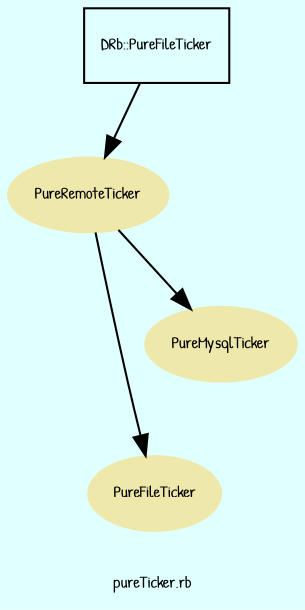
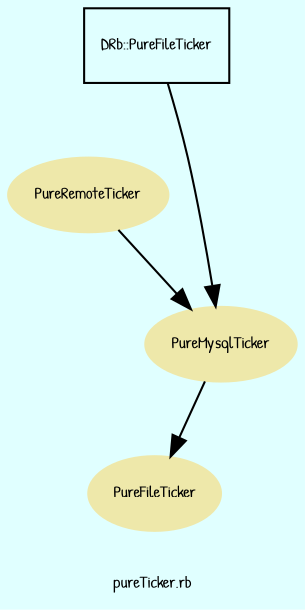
edge "DRb::PureFileTicker" -> "PureRemoteTicker": now "DRb::PureFileTicker" -> "PureMysqlTicker"
edge "PureRemoteTicker" -> "PureFileTicker": now "PureMysqlTicker" -> "PureFileTicker"
